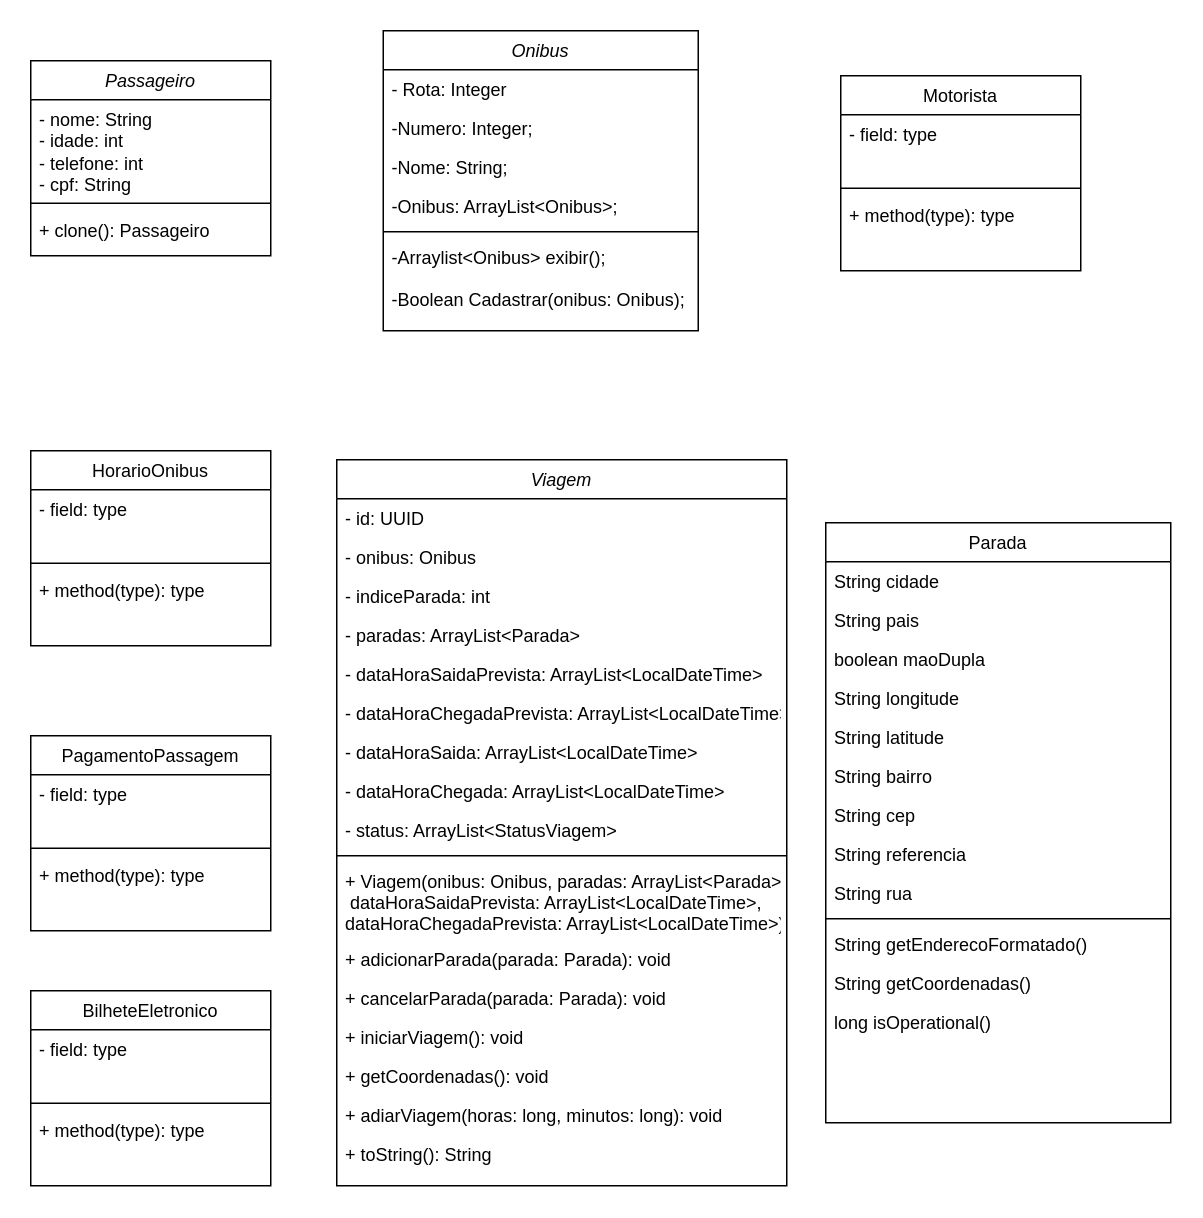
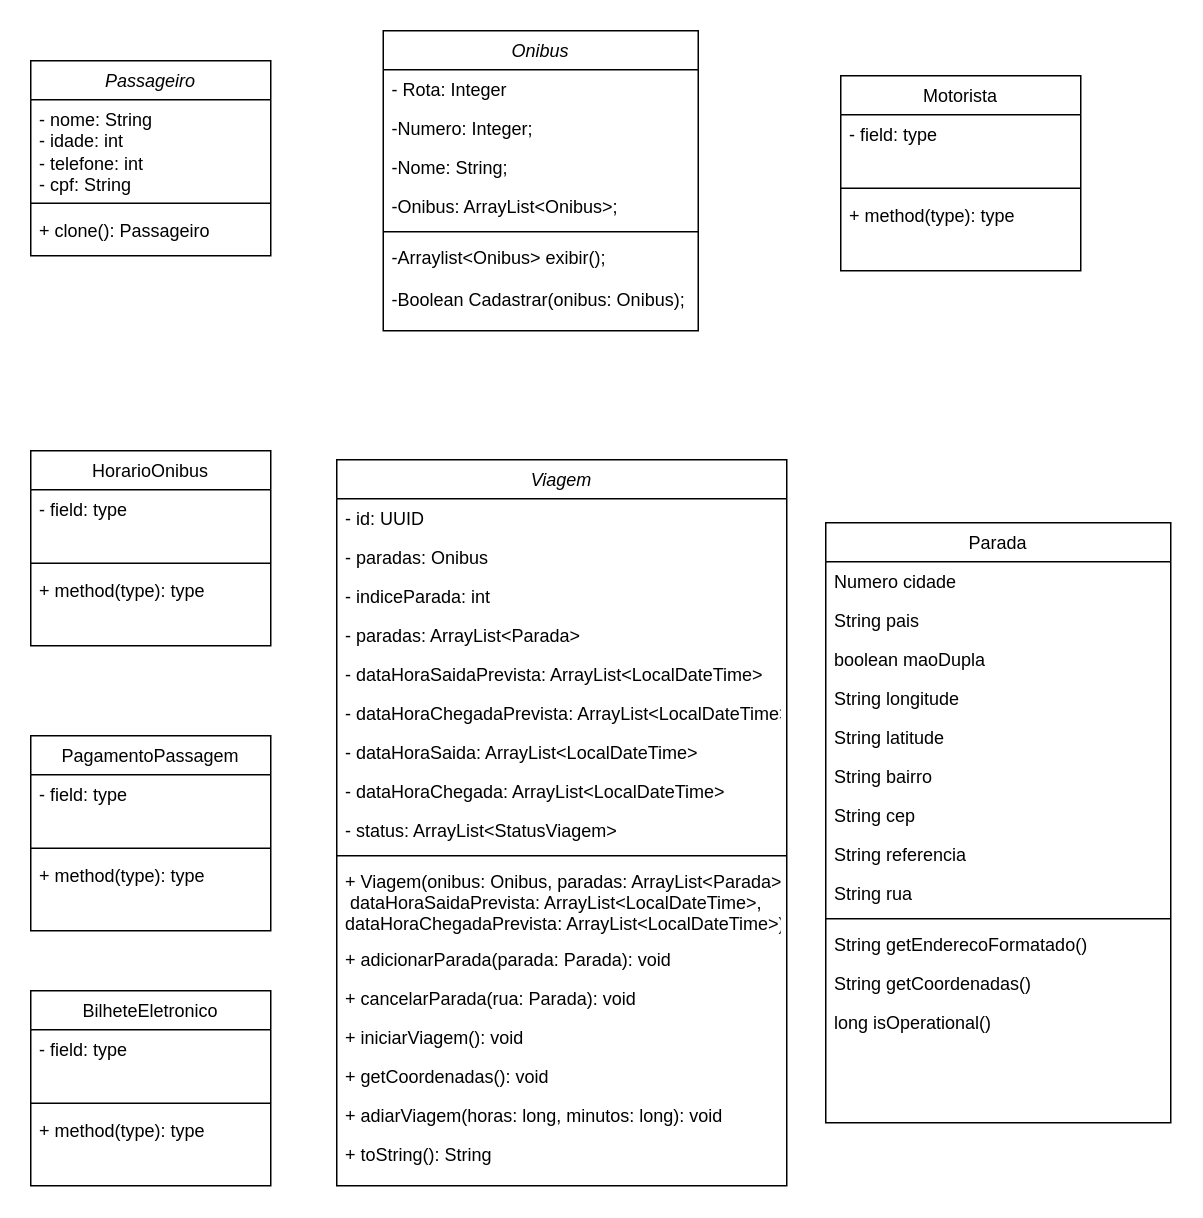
node "- onibus: Onibus": label "- onibus: Onibus" -> "- paradas: Onibus"
node "String cidade": label "String cidade" -> "Numero cidade"
node "+ cancelarParada(parada: Parada): void": label "+ cancelarParada(parada: Parada): void" -> "+ cancelarParada(rua: Parada): void"
